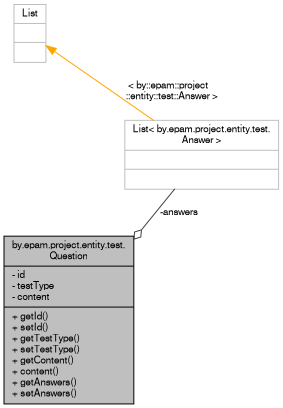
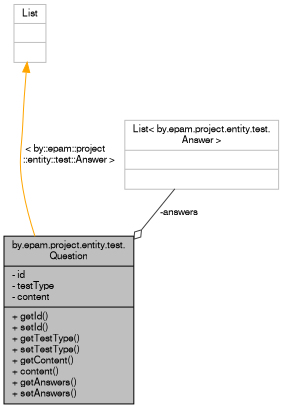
edge "List< by.epam.project.entity.test." -> "List": now "by.epam.project.entity.test." -> "List"
